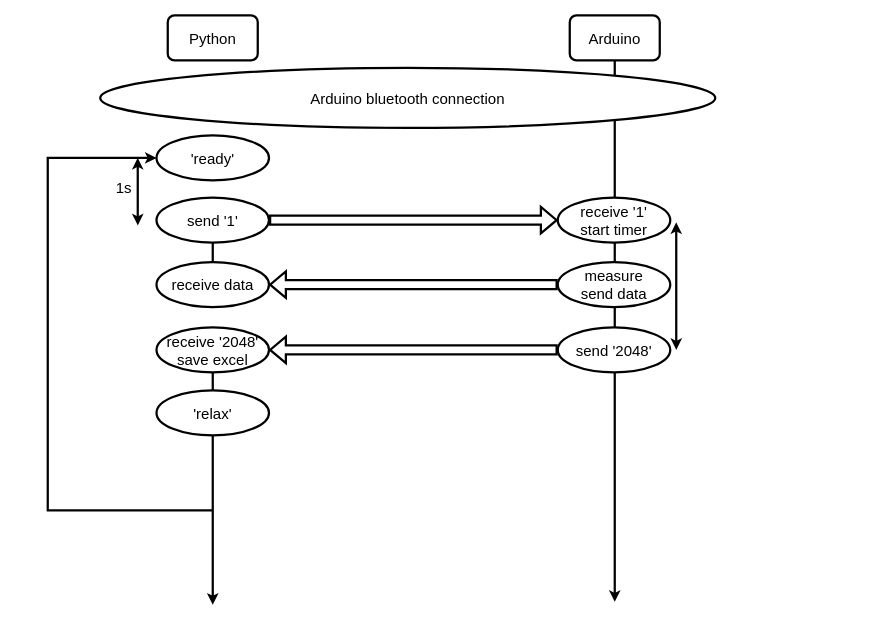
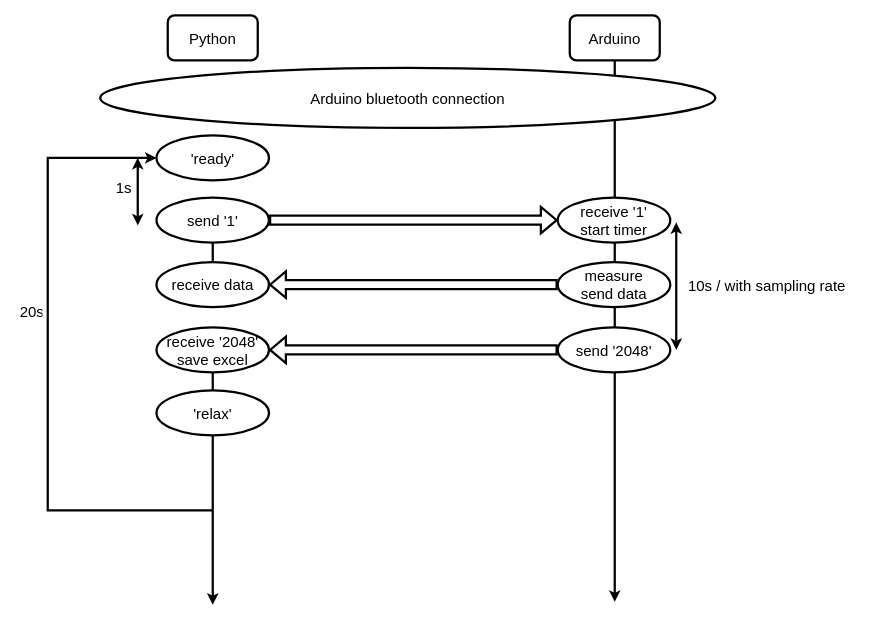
node "10s / with sampling rate": added
node "20s": added
